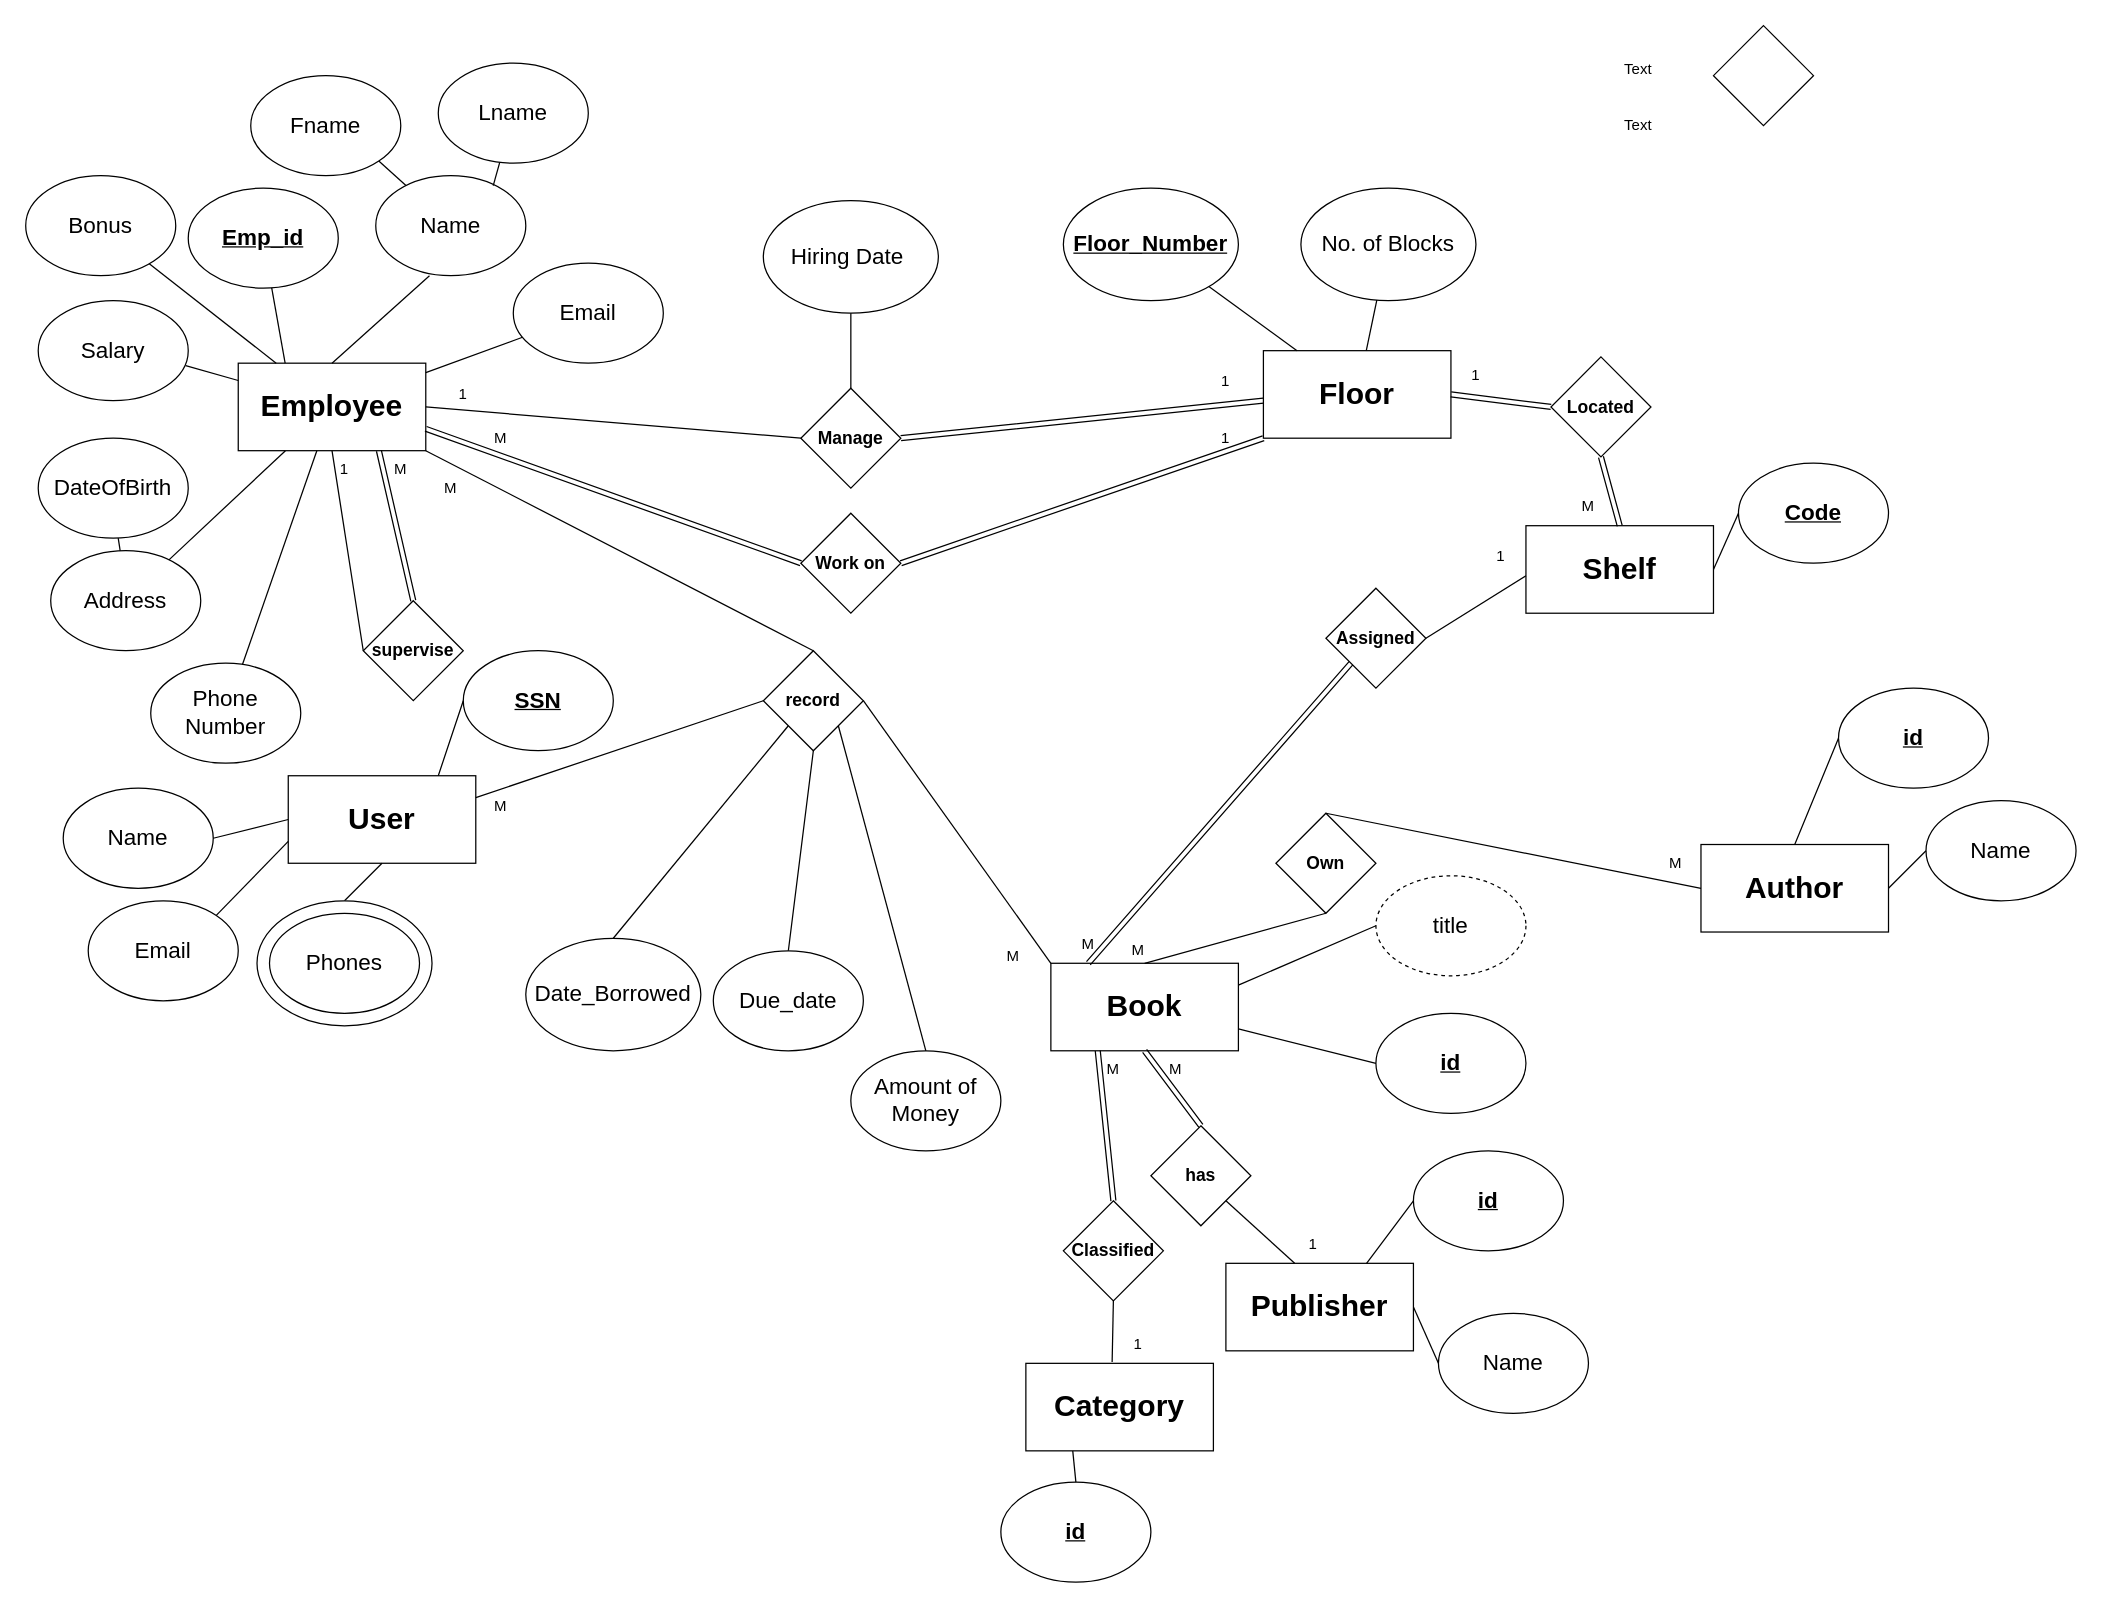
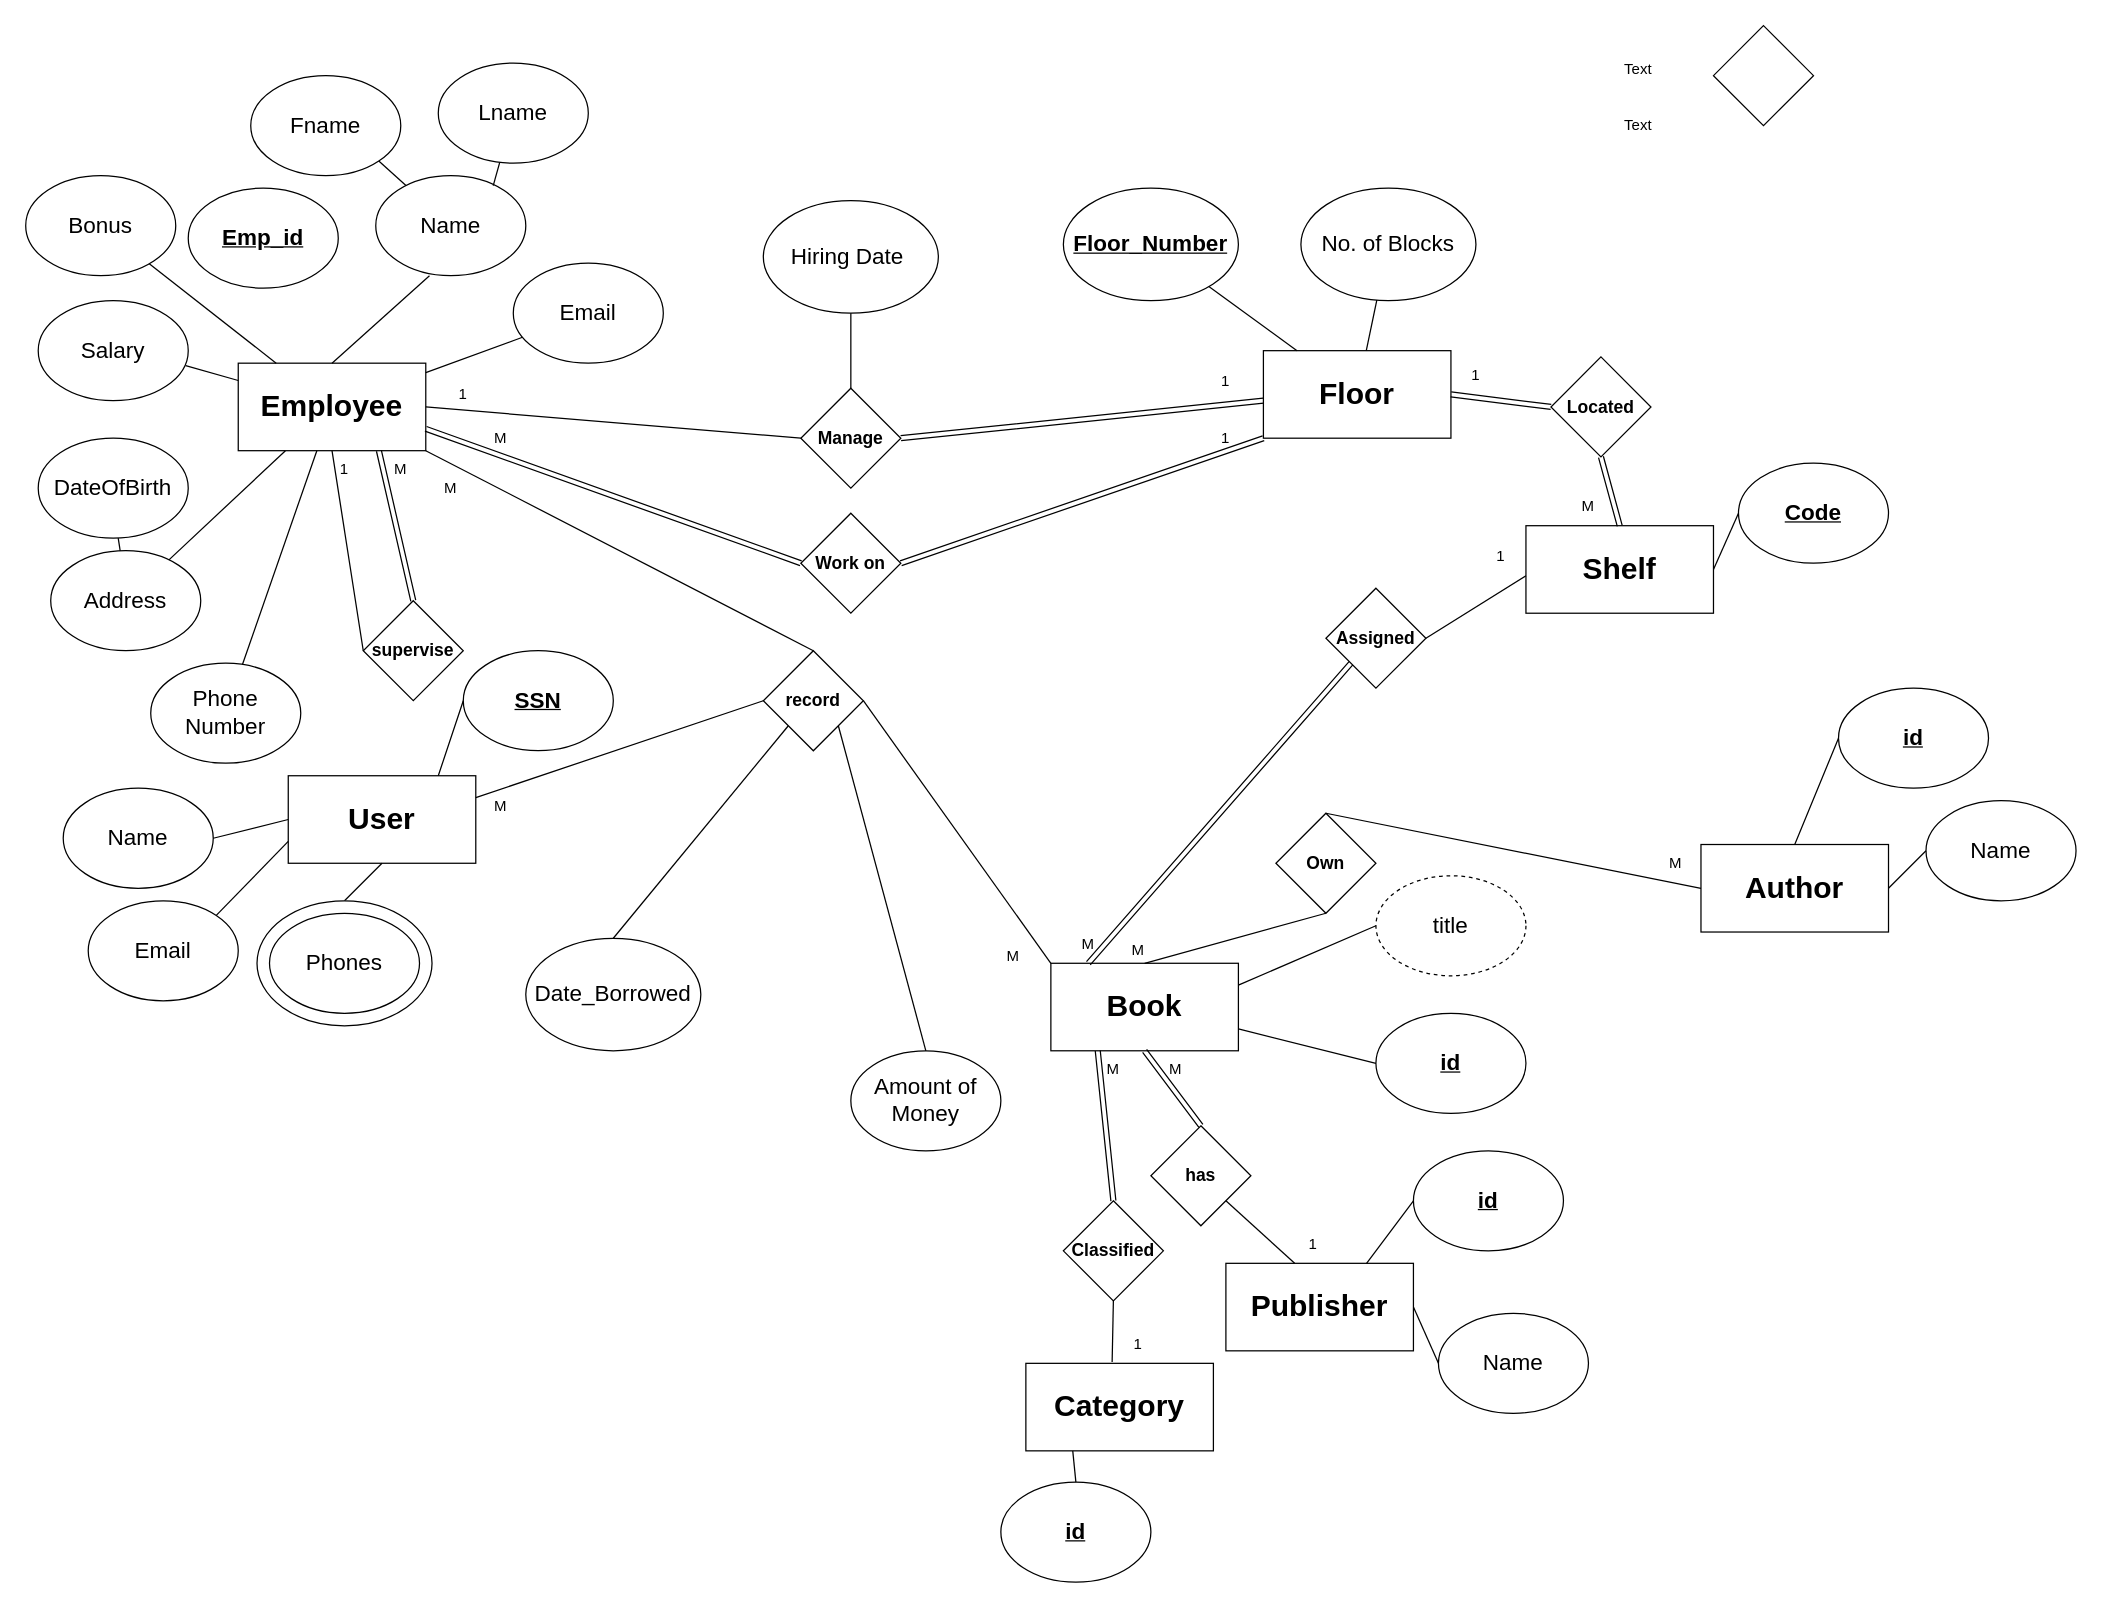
edge "Emp_id" -- "Employee": removed
edge "record" -- "Due_date": removed
node "Due_date": removed
